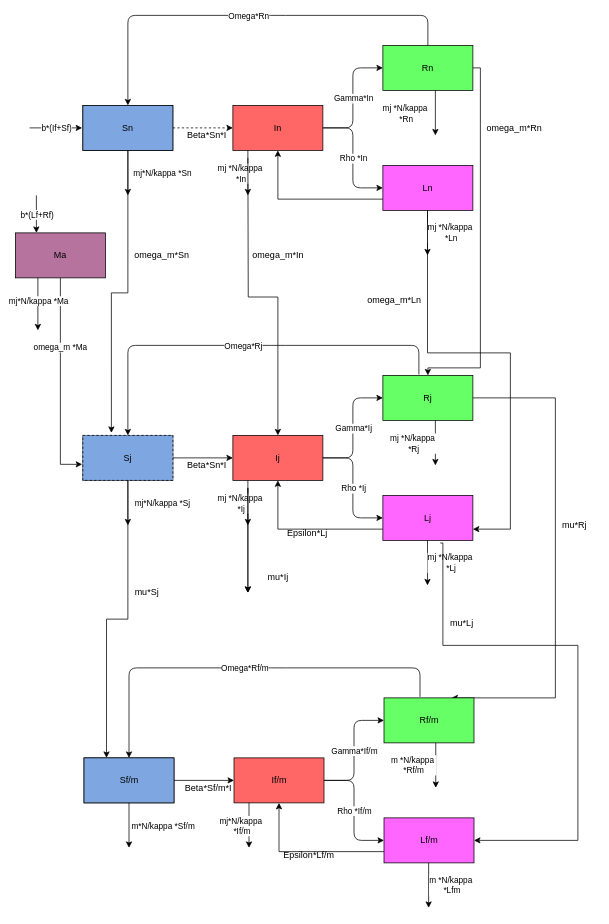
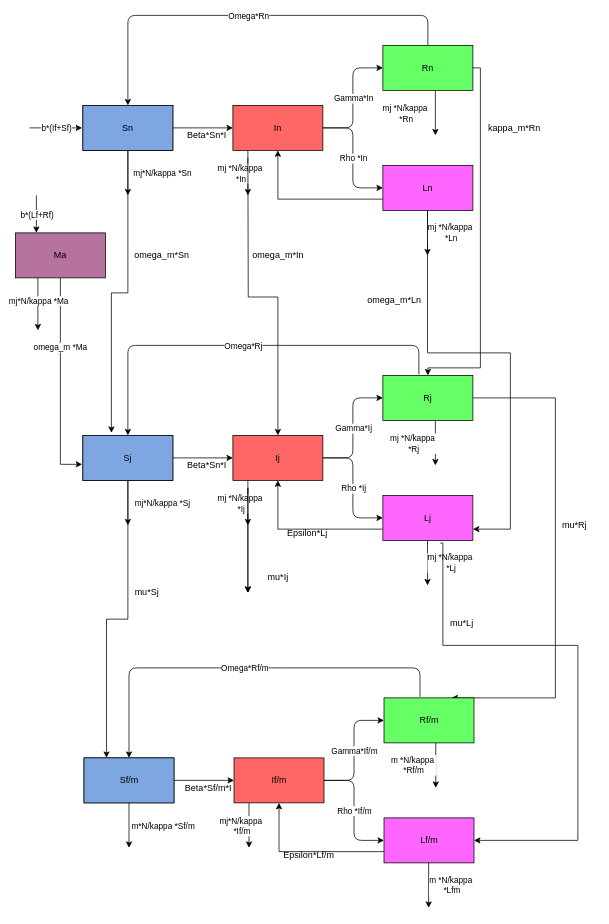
edge "Sn" -> "In": style dashed -> solid
node "omega_m*Rn": label "omega_m*Rn" -> "kappa_m*Rn"
node "Sj": style dashed -> solid
